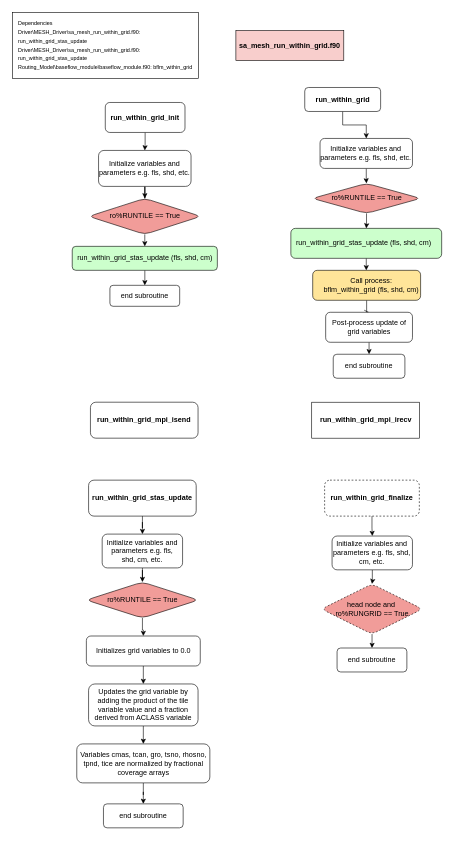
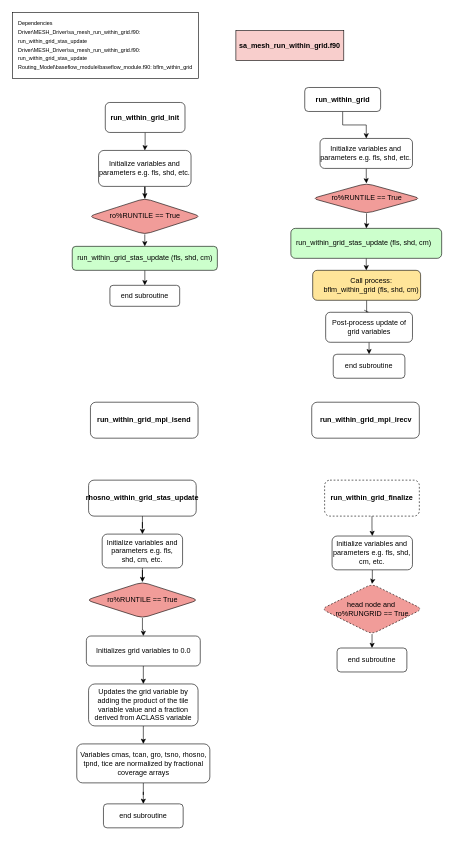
node "run_within_grid_mpi_irecv": shape rectangle -> rounded rectangle
node "run_within_grid_stas_update": label "run_within_grid_stas_update" -> "rhosno_within_grid_stas_update"
